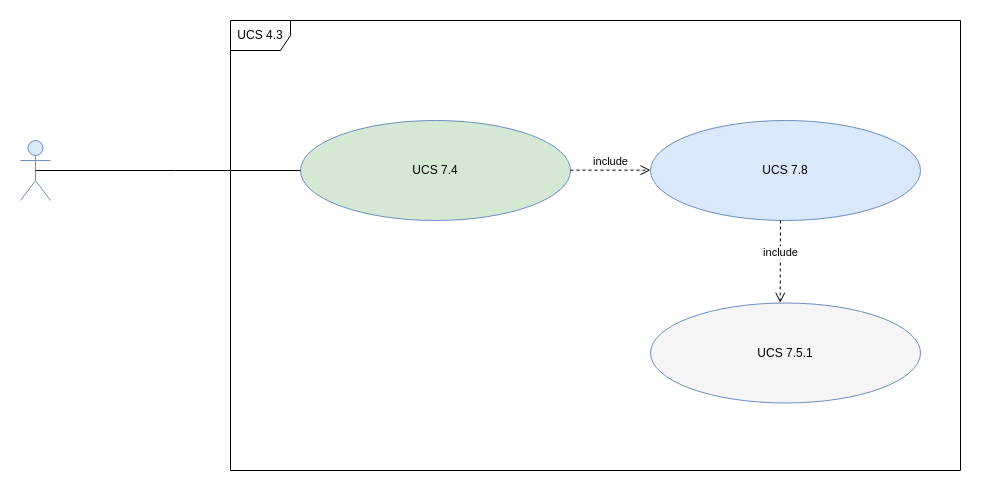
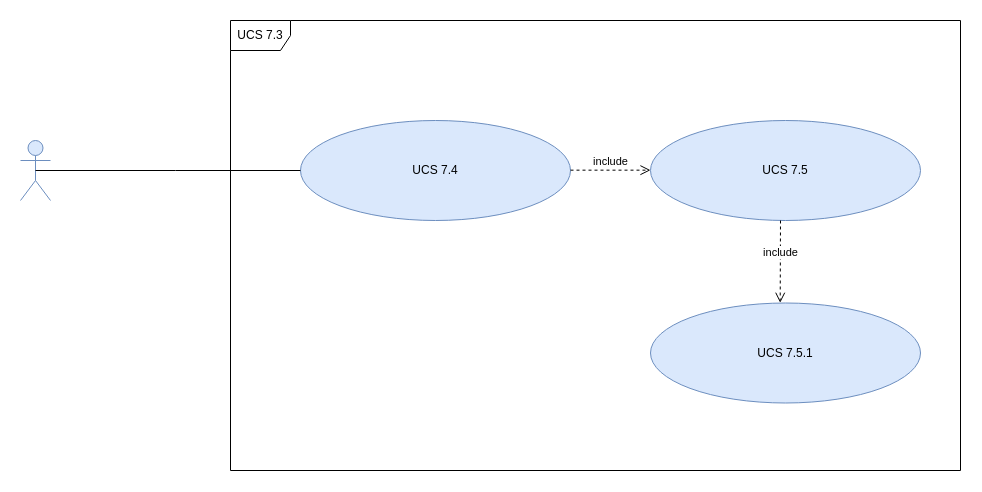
node "UCS 4.3": label "UCS 4.3" -> "UCS 7.3"
node "UCS 7.4": fillcolor #d5e8d4 -> #dae8fc
node "UCS 7.8": label "UCS 7.8" -> "UCS 7.5"
node "UCS 7.5.1": fillcolor #f5f5f5 -> #dae8fc
